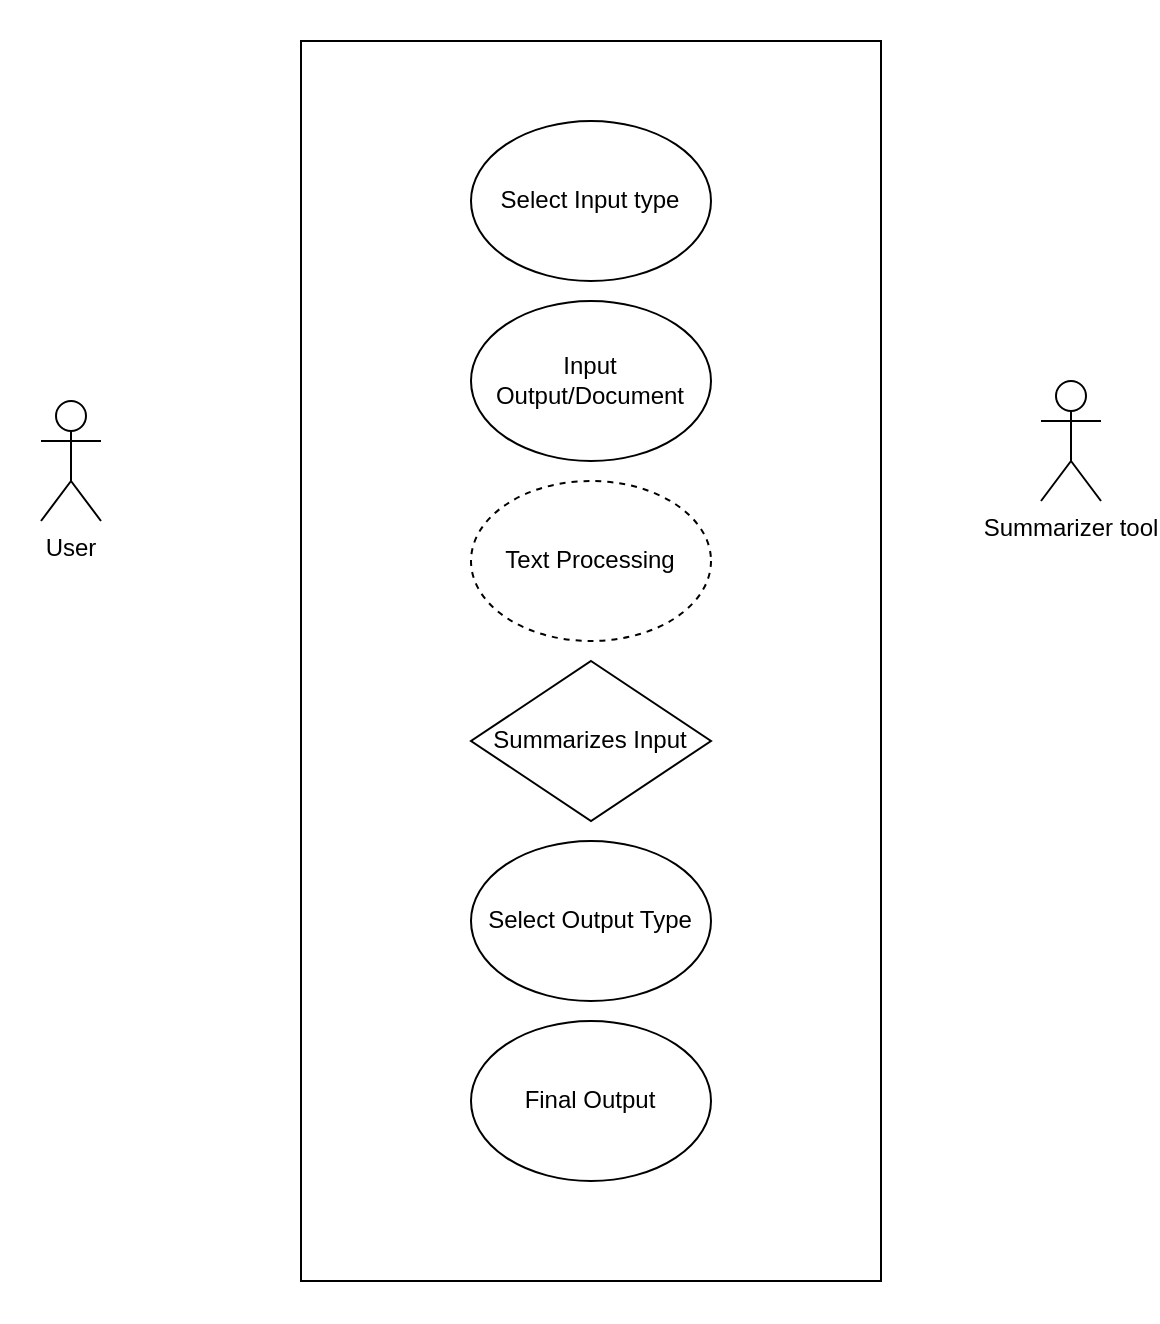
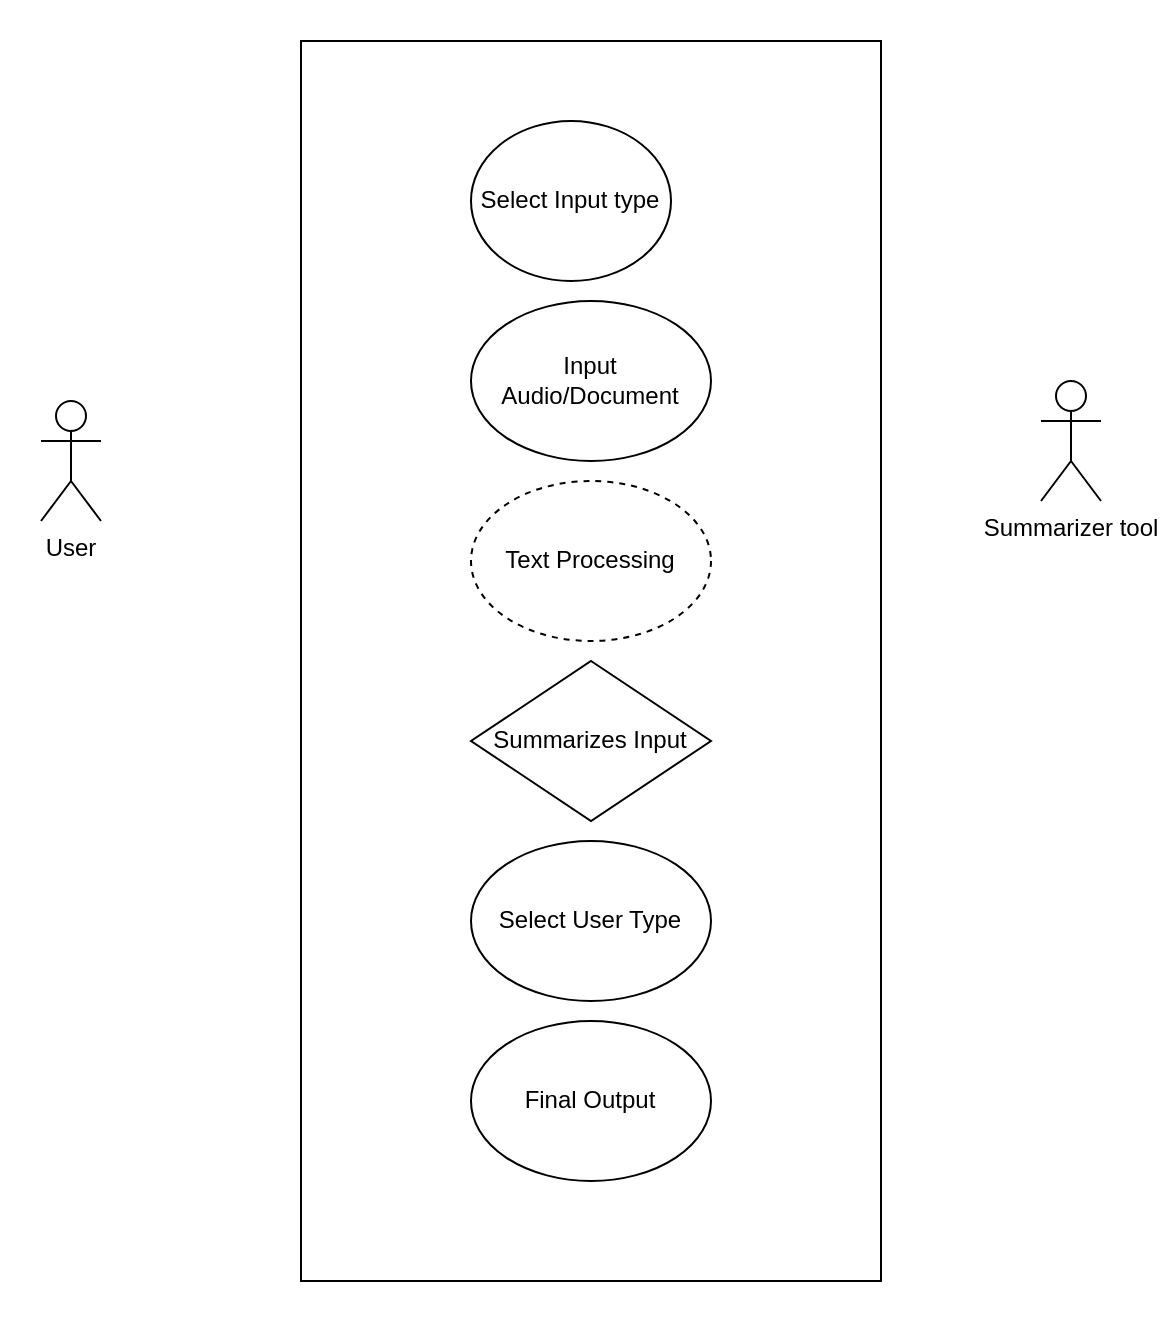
node "Select Input type": size 240x160 -> 200x160
node "Input Output/Document": label "Input Output/Document" -> "Input Audio/Document"
node "Select Output Type": label "Select Output Type" -> "Select User Type"
